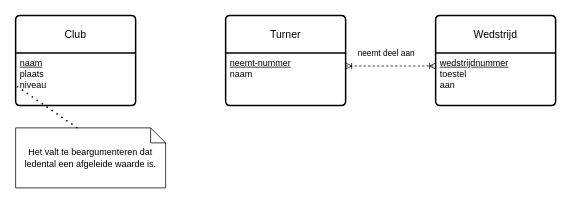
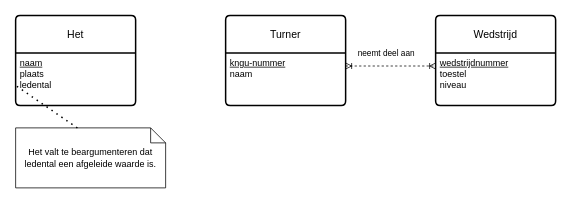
node "Club": label "Club" -> "Het"
node "neemt-nummer naam": label "neemt-nummer naam" -> "kngu-nummer naam"
node "naam plaats niveau": label "naam plaats niveau" -> "naam plaats ledental"
node "wedstrijdnummer toestel aan": label "wedstrijdnummer toestel aan" -> "wedstrijdnummer toestel niveau"
